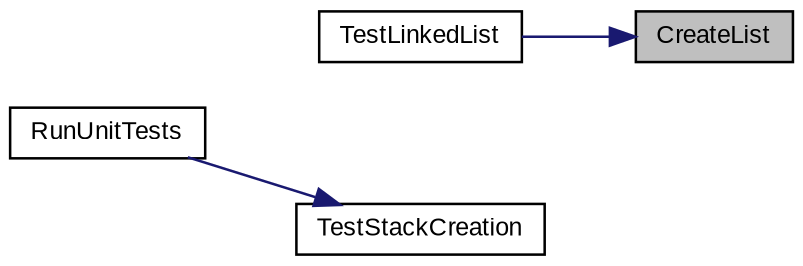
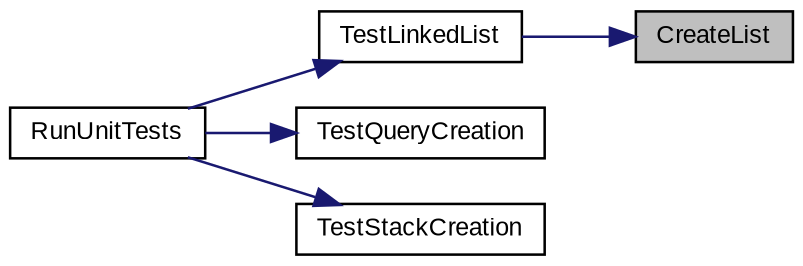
edge "RunUnitTests" -> "TestLinkedList": added
node "TestQueryCreation": added
